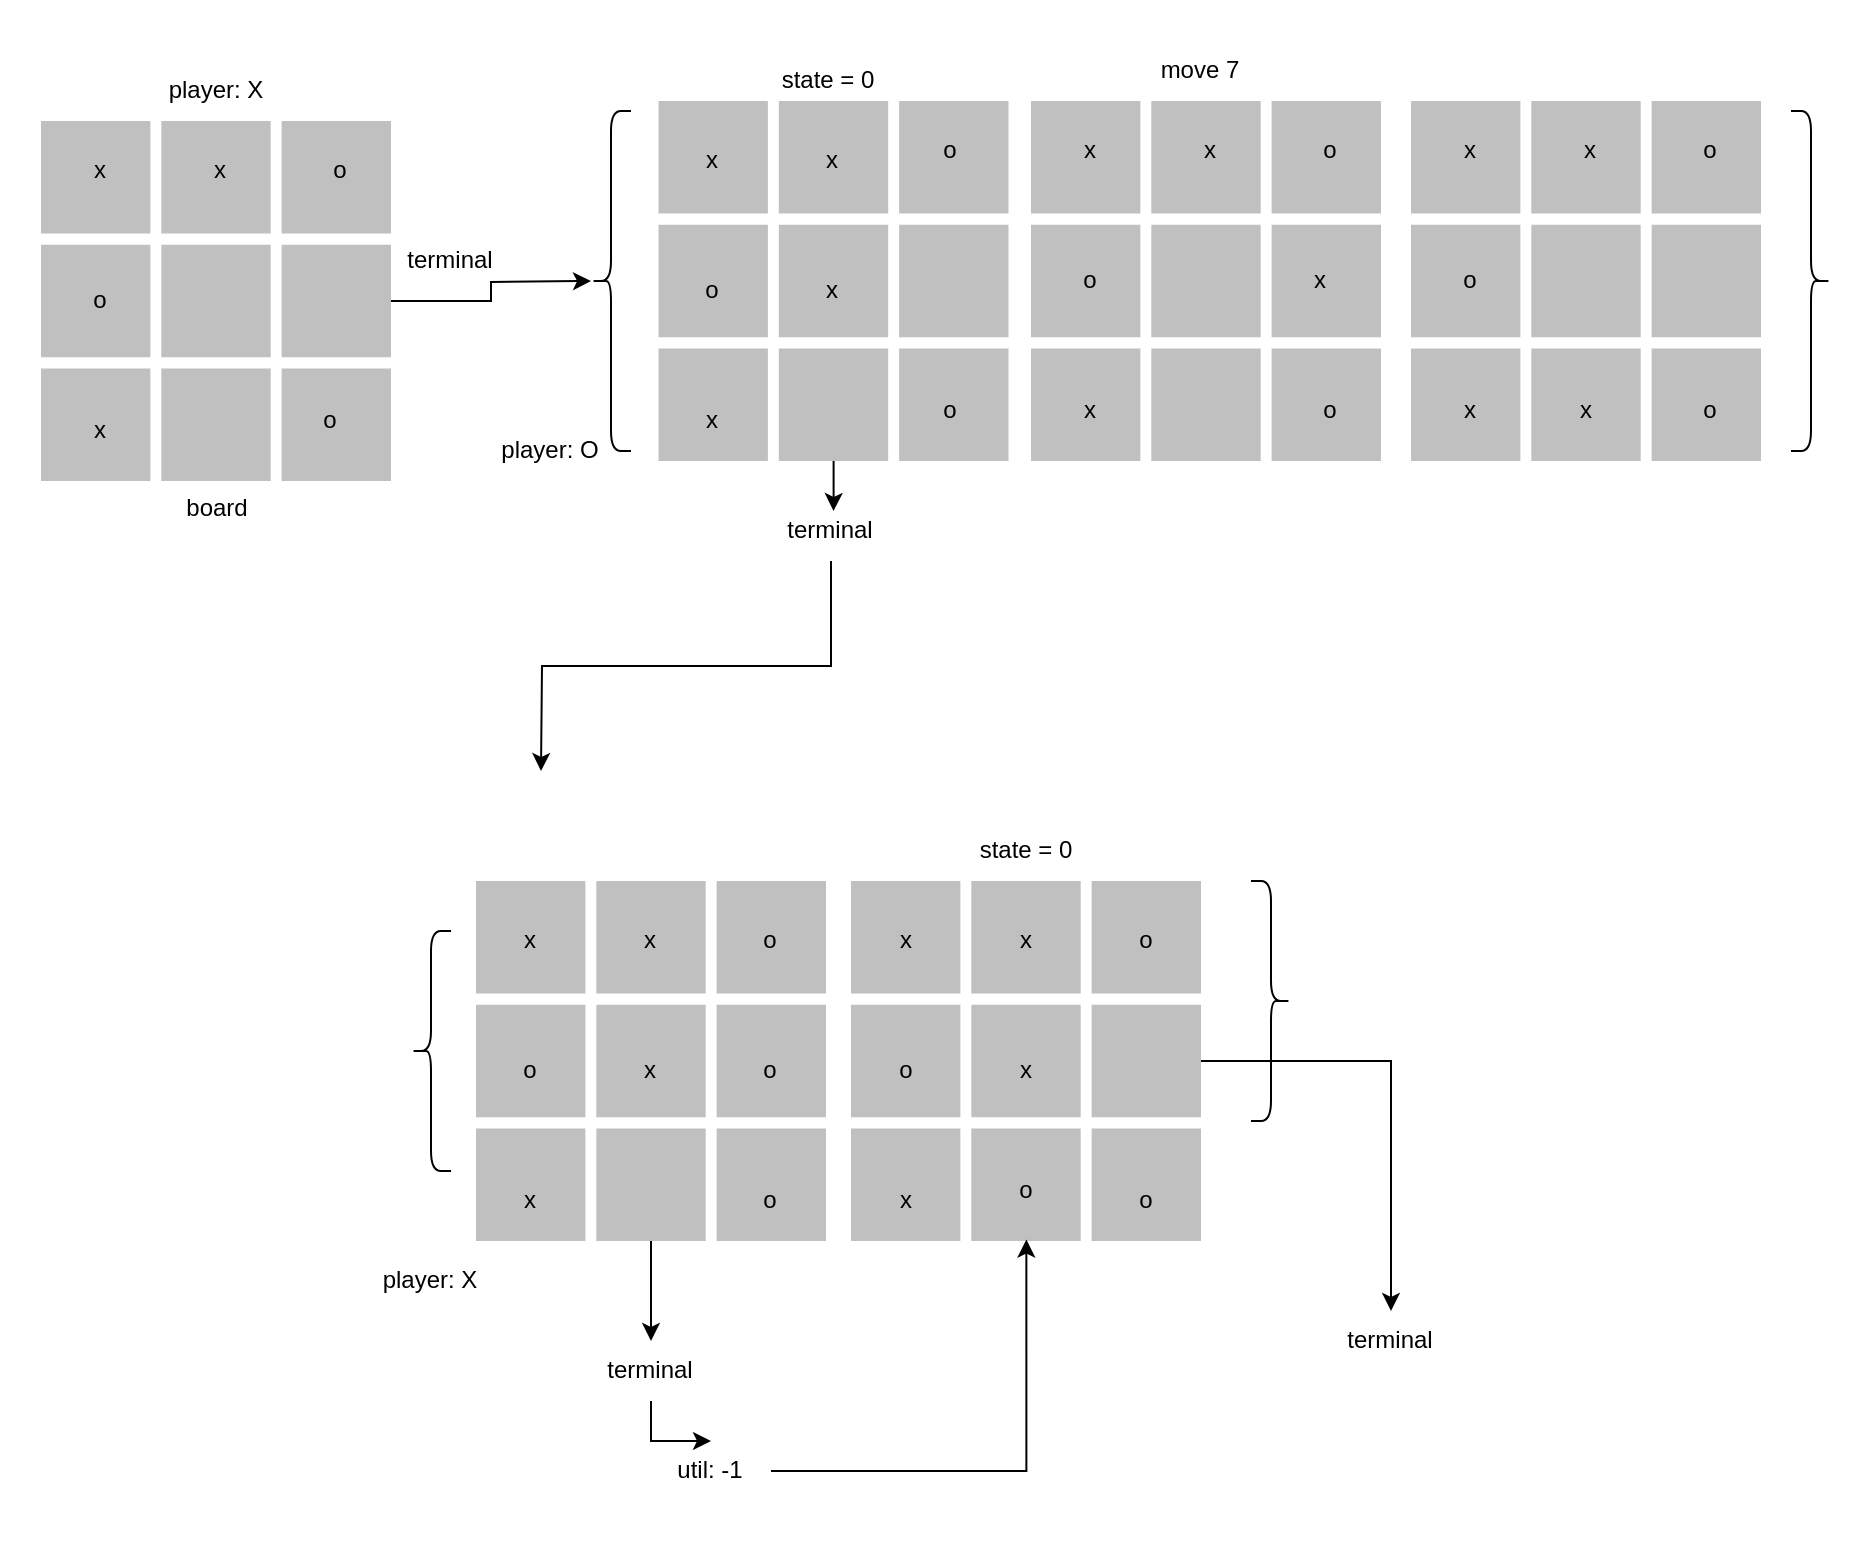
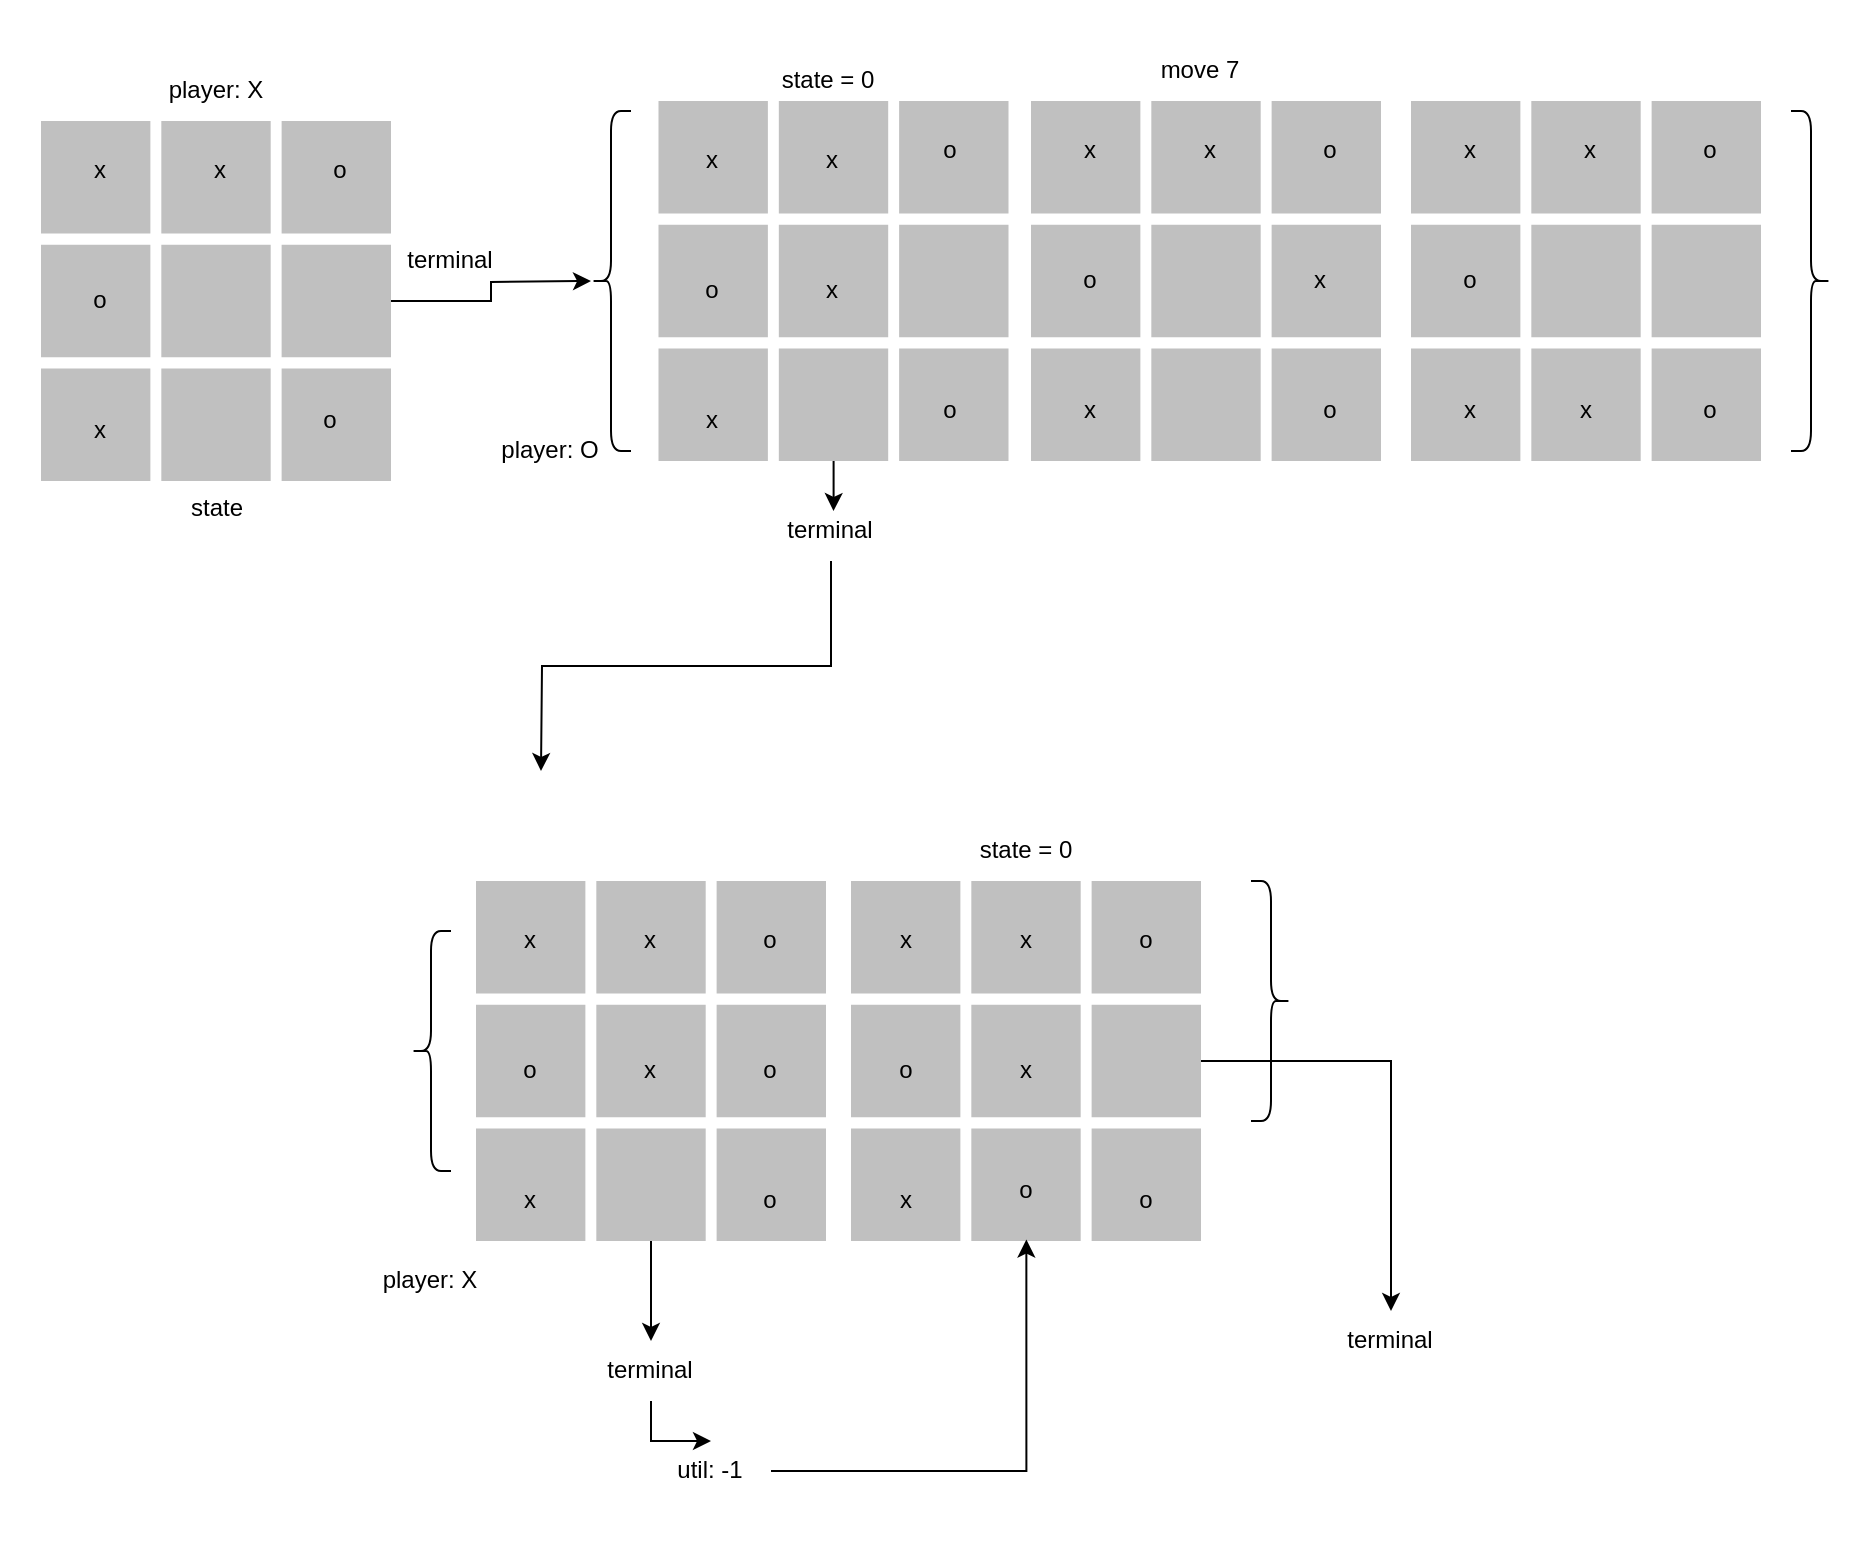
node "board": label "board" -> "state"
